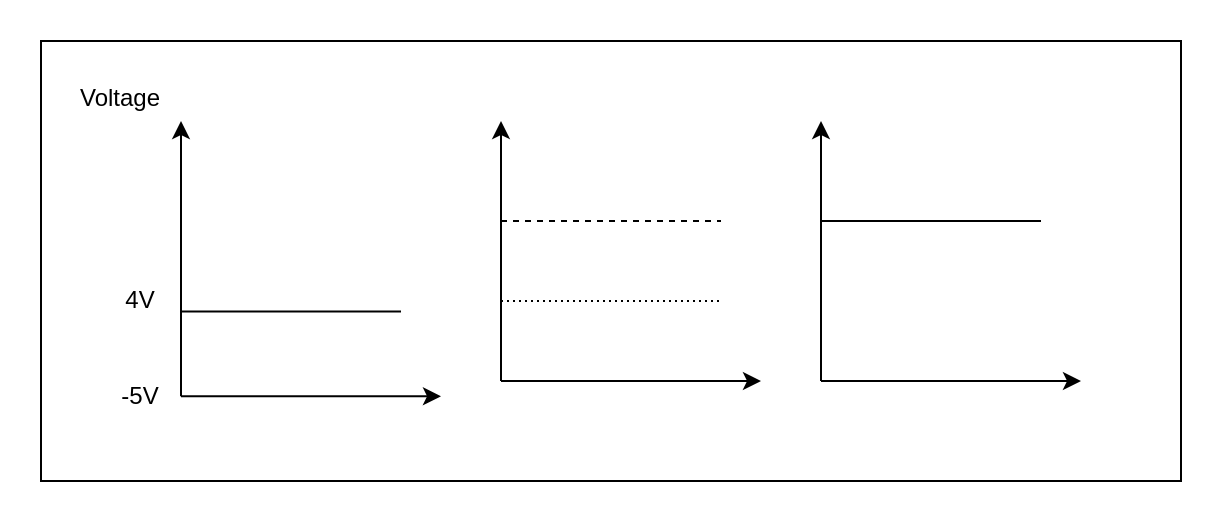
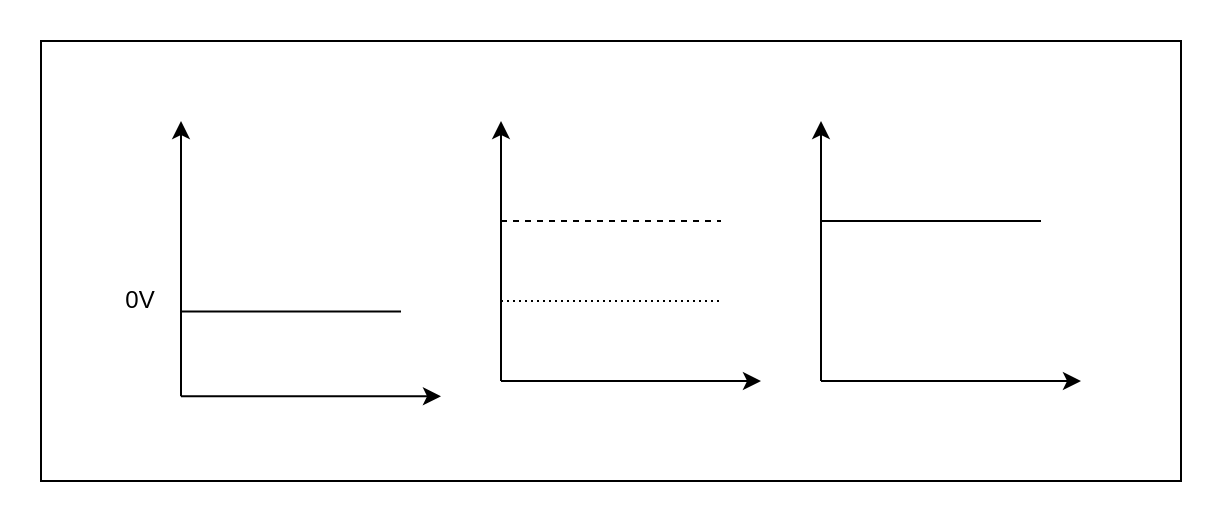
node "Voltage": removed
node "4V": label "4V" -> "0V"
node "-5V": removed
